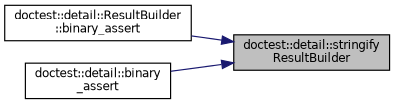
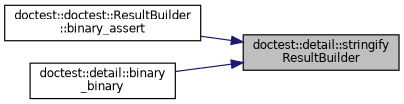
node "doctest::detail::ResultBuilder ::binary_assert": label "doctest::detail::ResultBuilder ::binary_assert" -> "doctest::doctest::ResultBuilder ::binary_assert"
node "doctest::detail::binary _assert": label "doctest::detail::binary _assert" -> "doctest::detail::binary _binary"
